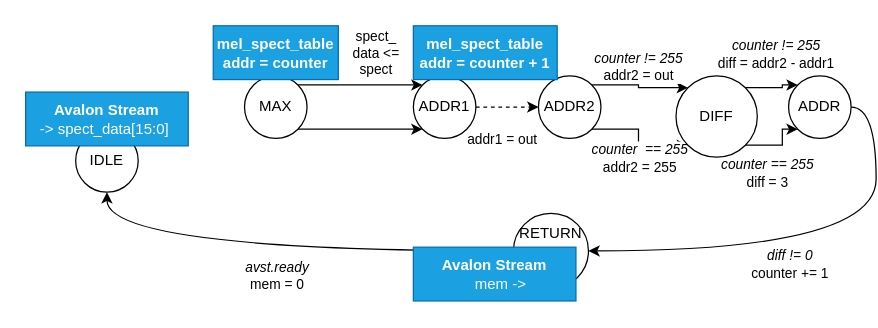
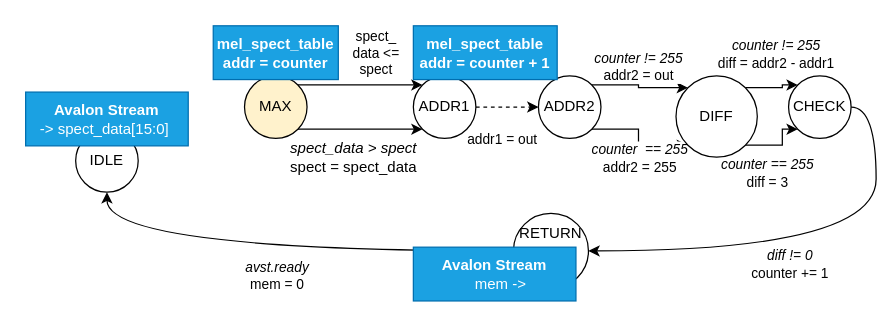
node "MAX": fillcolor #ffffff -> #fff2cc
node "ADDR": label "ADDR" -> "CHECK"
node "spect_data > spect spect = spect_data": added
